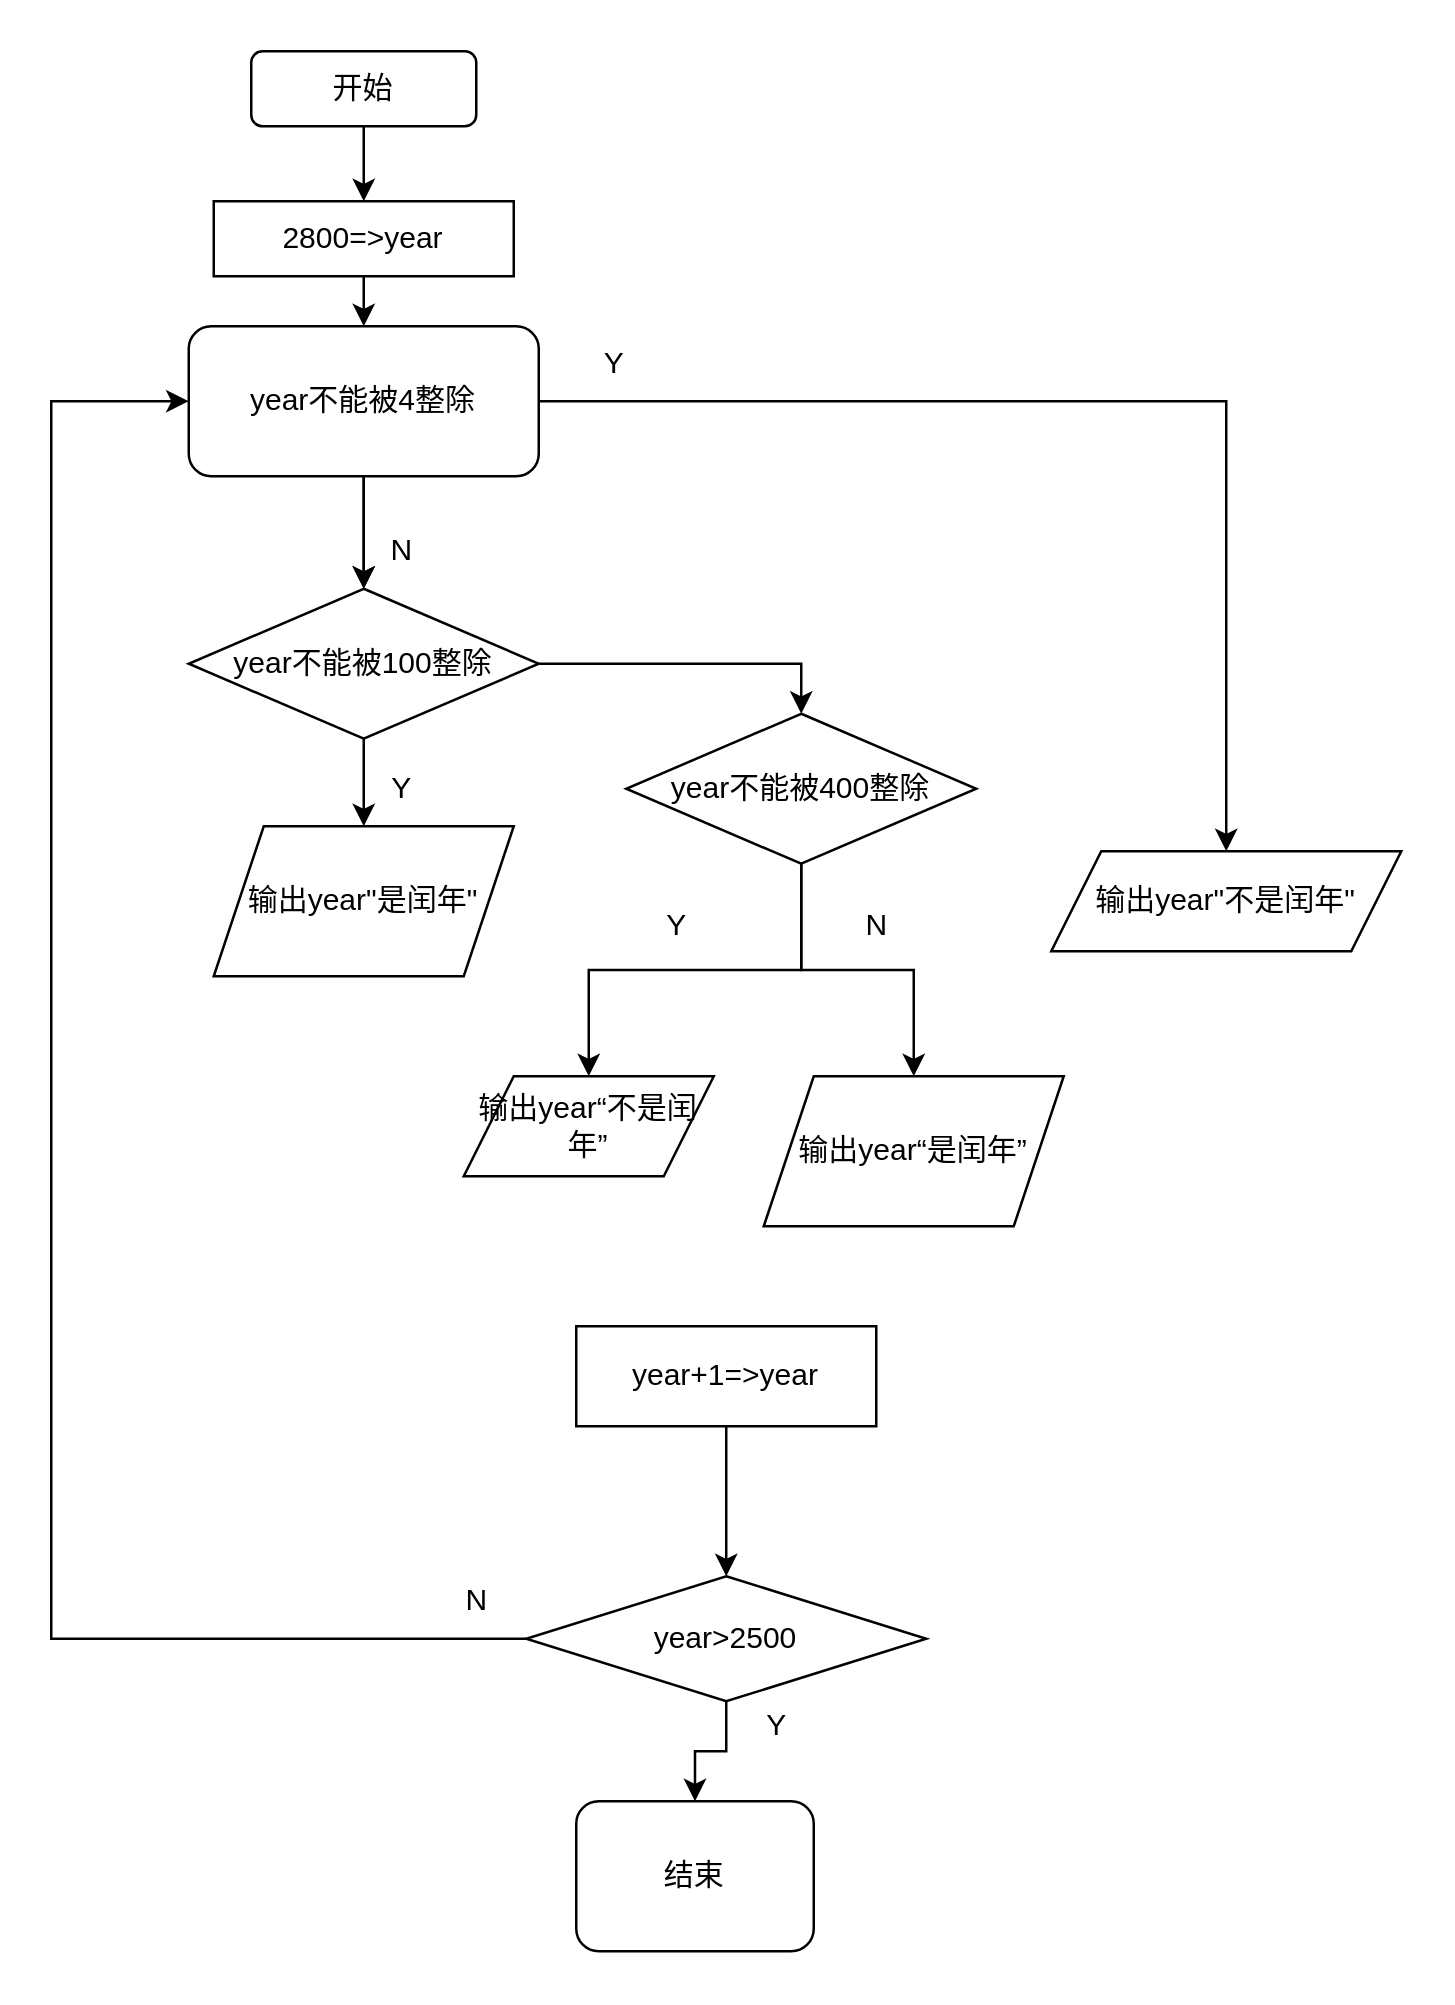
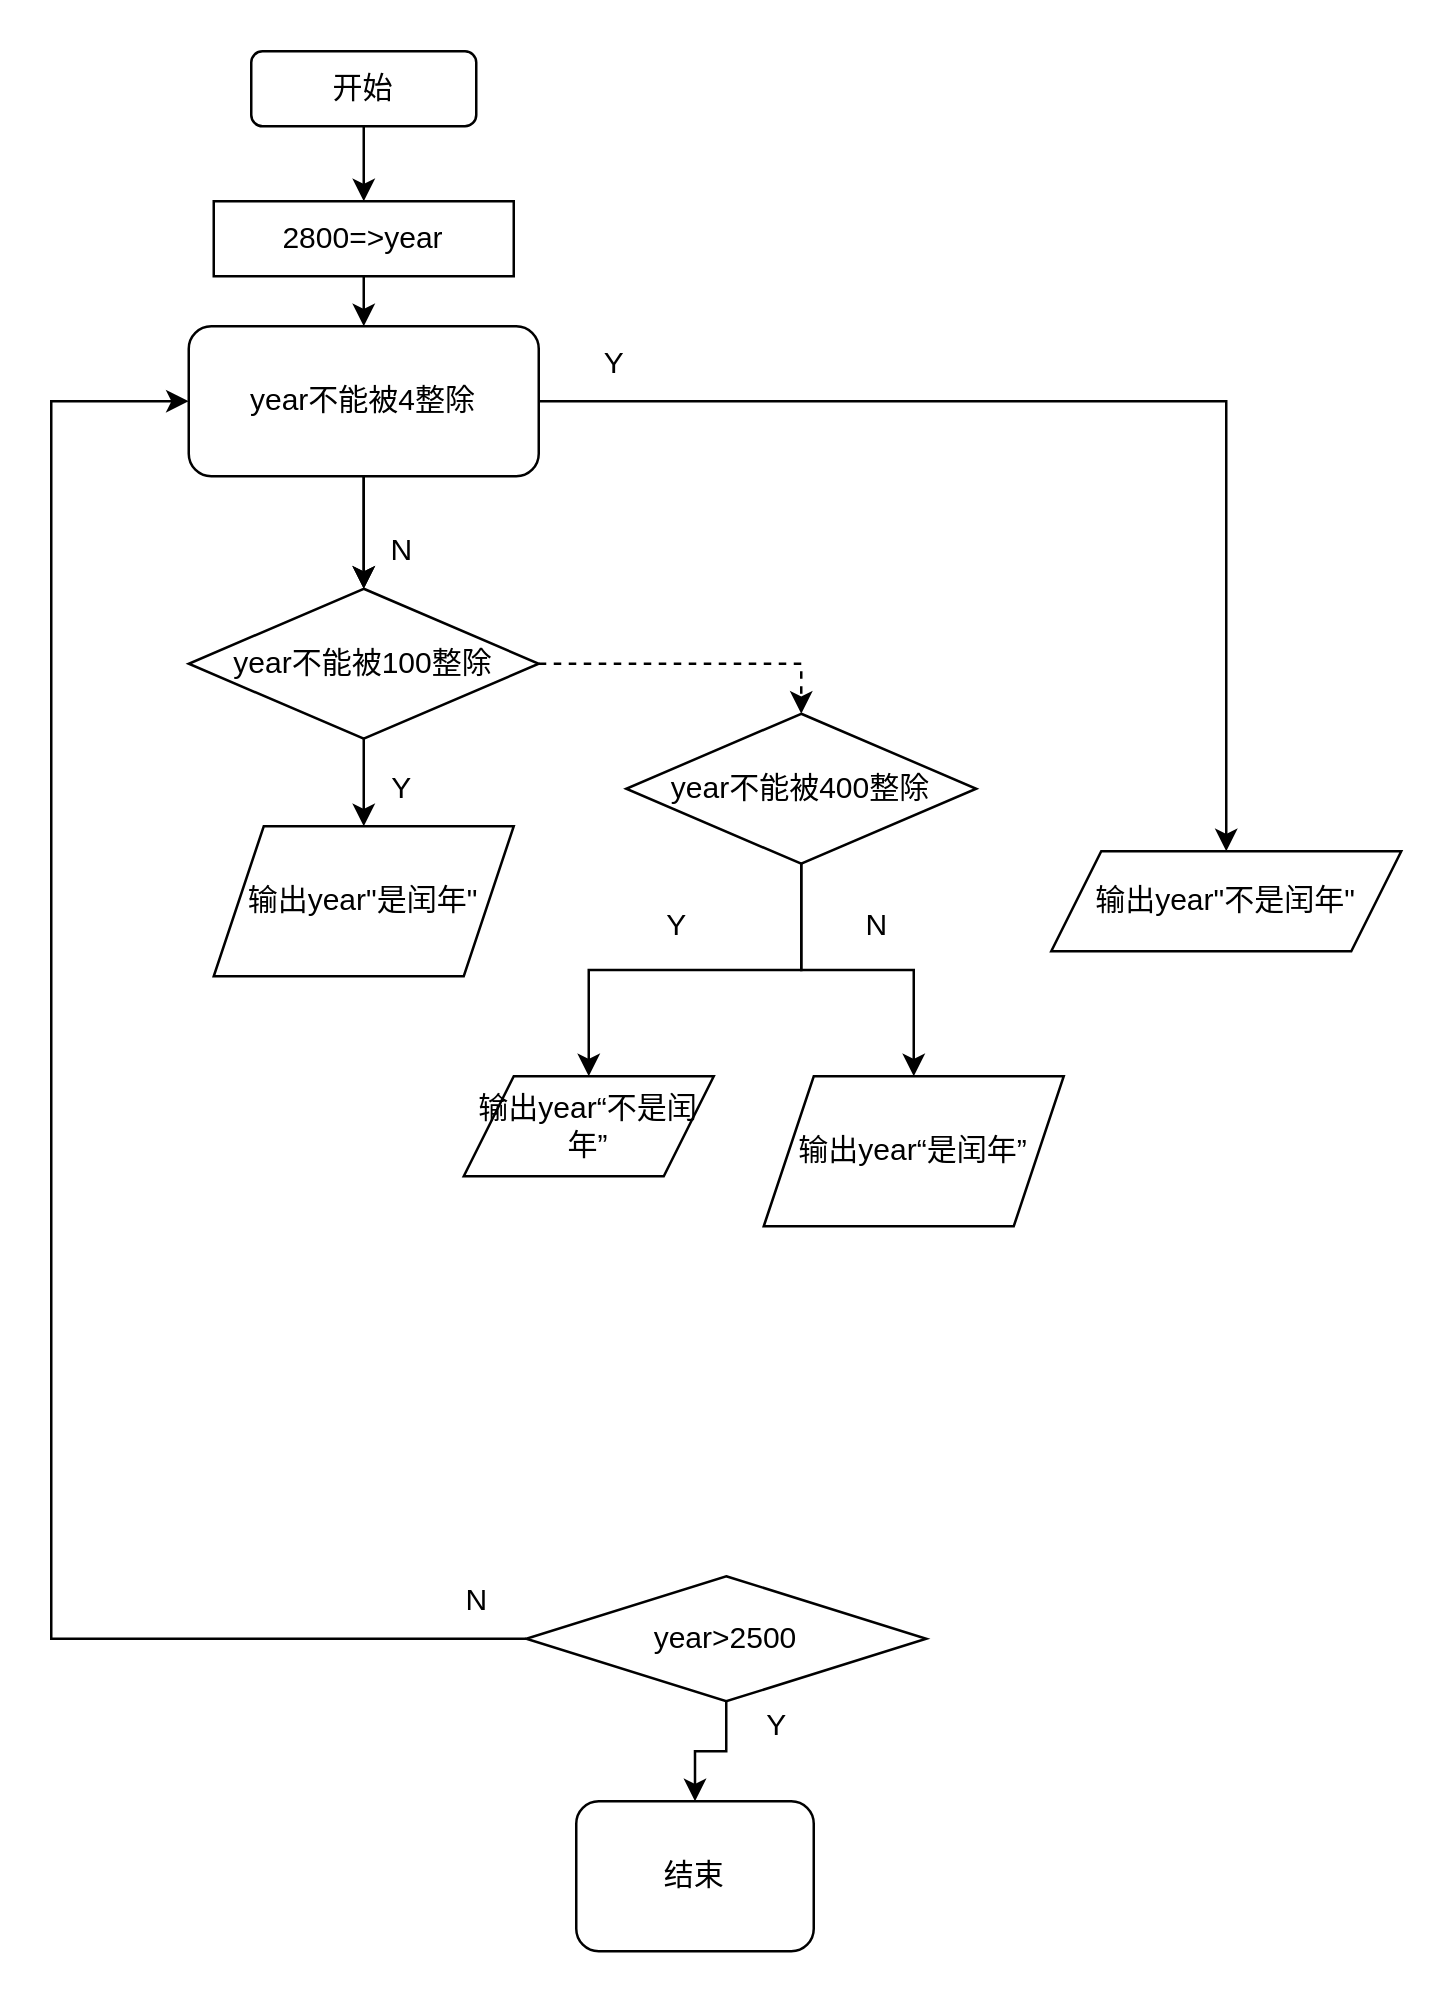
edge "year不能被100整除" -> "year不能被400整除": style solid -> dashed
node "year+1=>year": removed
edge "year+1=>year" -> "year>2500": removed
